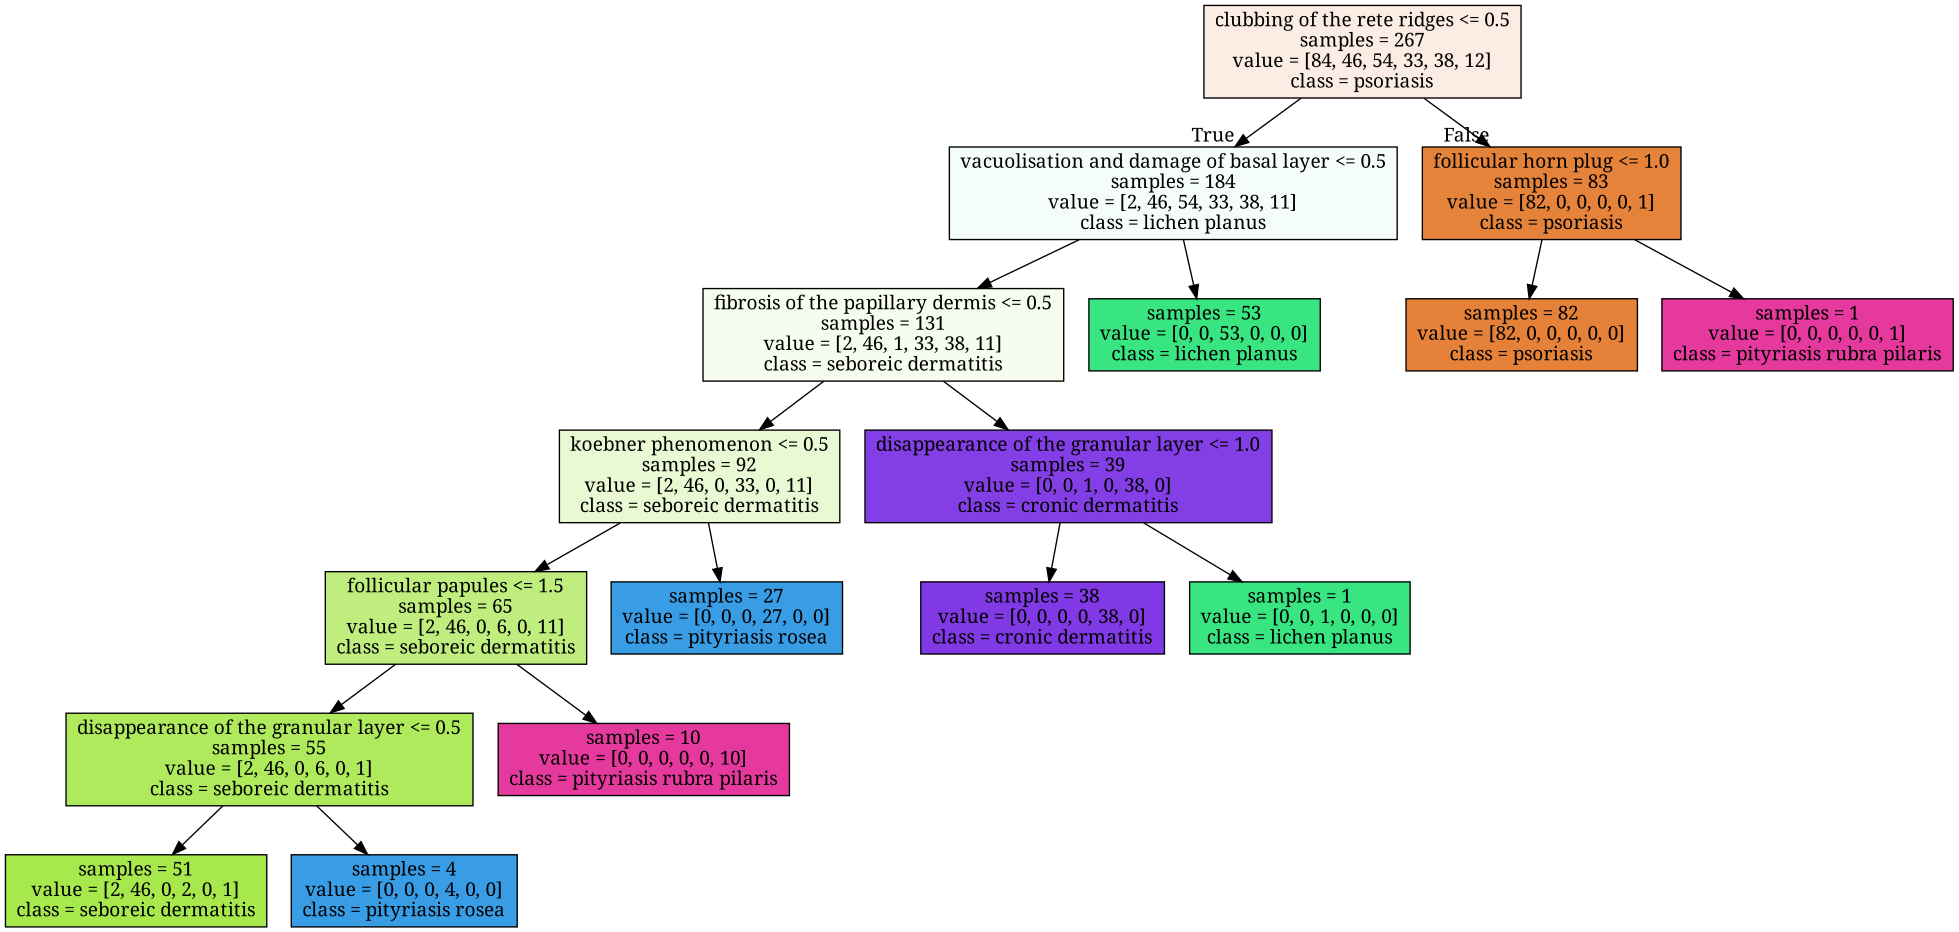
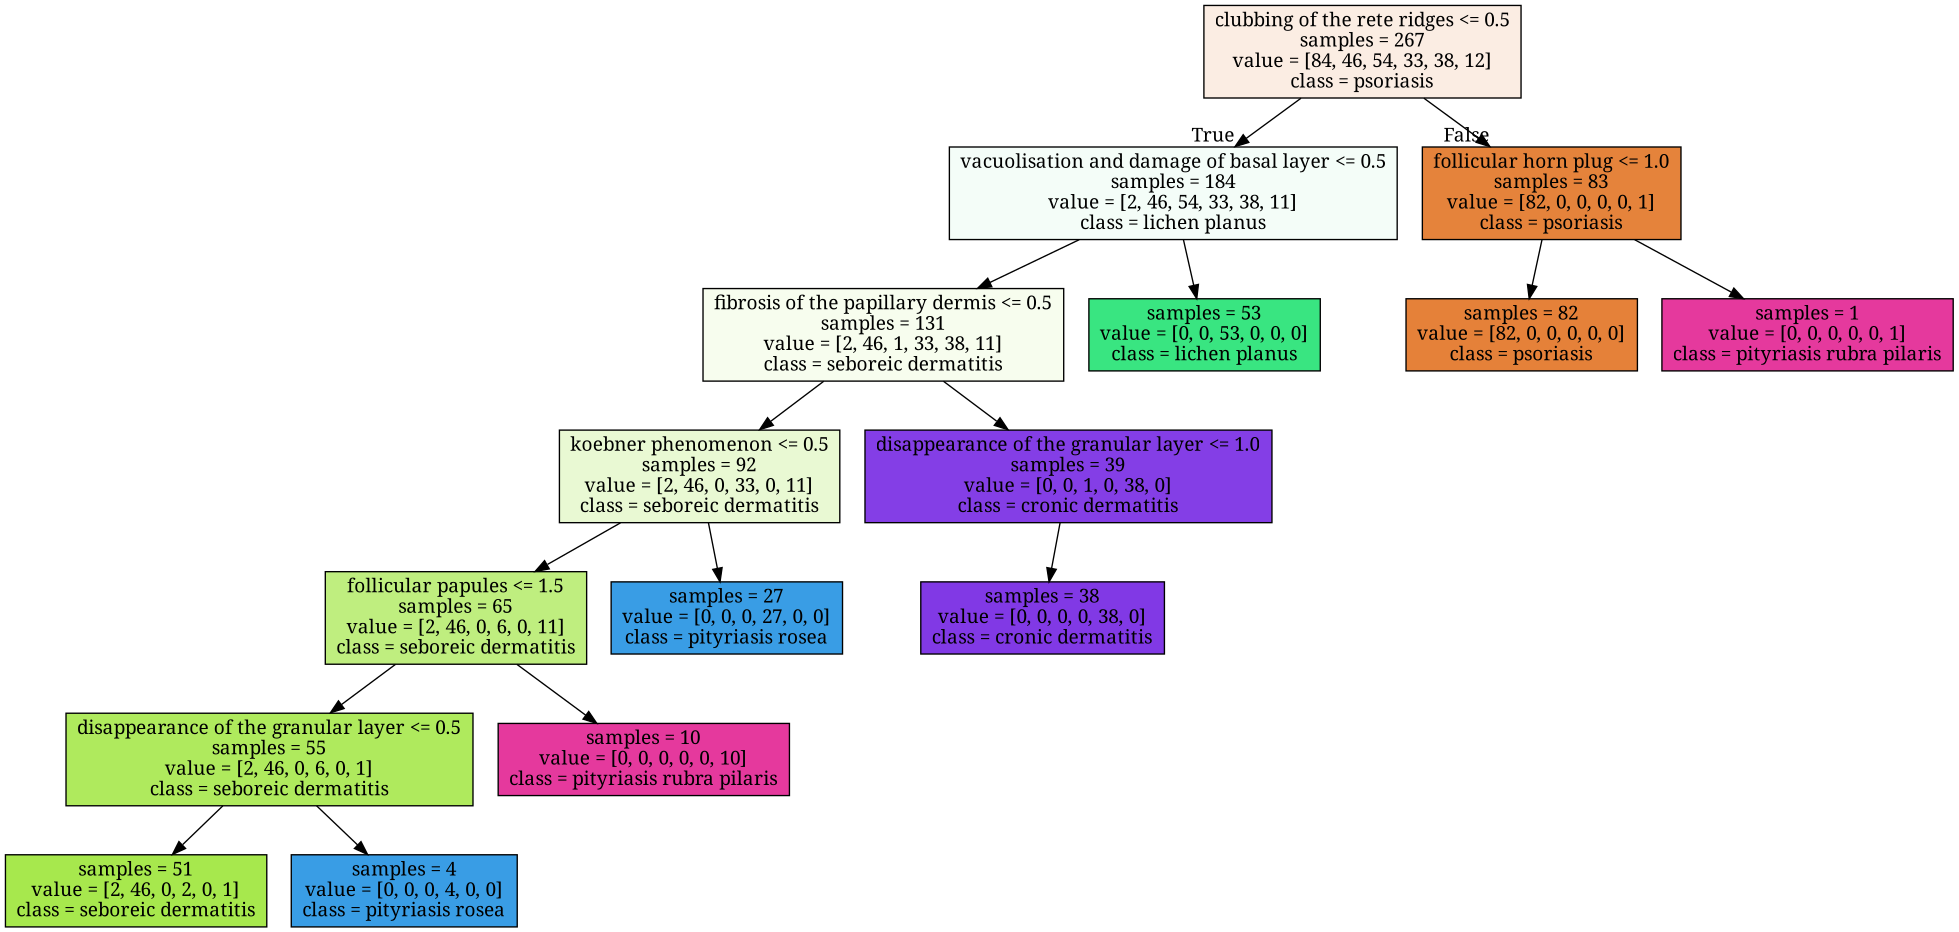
node "samples = 1 value = [0, 0, 1, 0, 0, 0] class = lichen planus": removed
